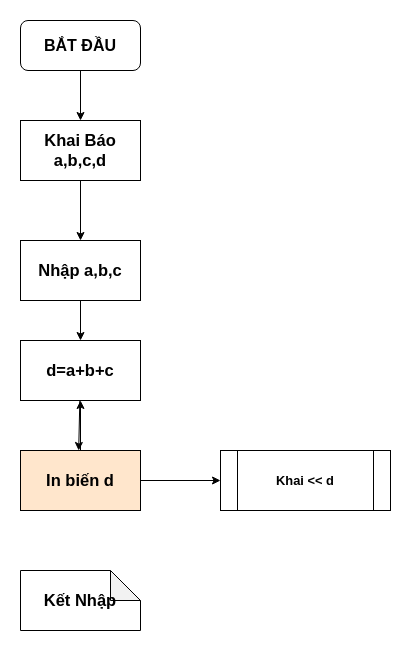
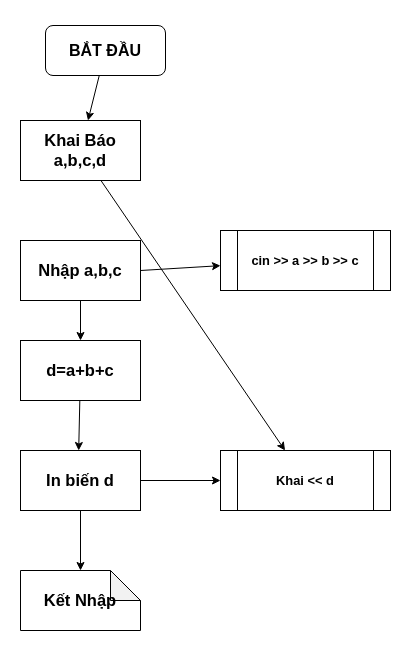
node "BẮT ĐẦU": moved (81, 46) -> (106, 51)
edge "Khai Báo a,b,c,d" -> "Nhập a,b,c": now "Khai Báo a,b,c,d" -> "Khai << d"
node "cin >> a >> b >> c": added
edge "Nhập a,b,c" -> "cin >> a >> b >> c": added
edge "In biến d" -> "d=a+b+c": now "In biến d" -> "Kết Nhập"
node "In biến d": fillcolor #ffe6cc -> #ffffff
